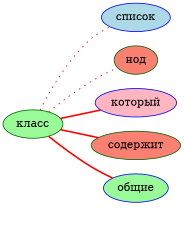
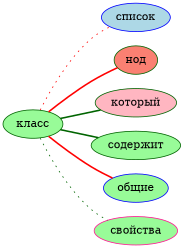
edge "нод" -- "класс": style dotted -> bold
node "который": color blue -> darkgreen
edge "который" -- "класс": color red -> darkgreen
edge "класс" -- "содержит": color red -> darkgreen
node "содержит": fillcolor salmon -> palegreen
node "свойства": added
